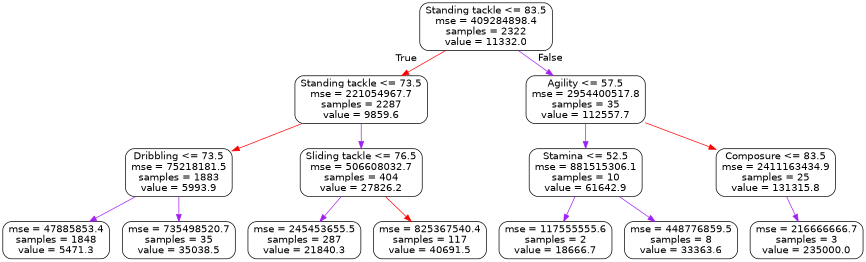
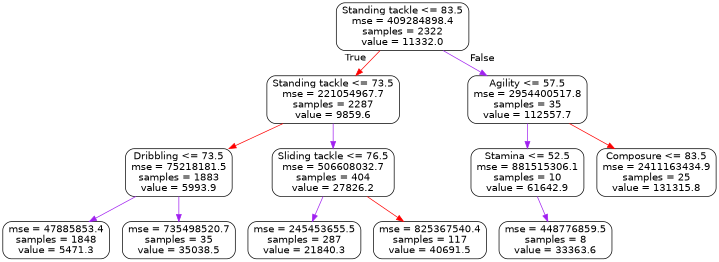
node "mse = 117555555.6 samples = 2 value = 18666.7": removed
node "mse = 216666666.7 samples = 3 value = 235000.0": removed
